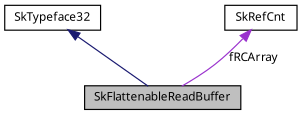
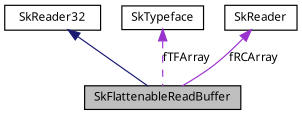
node "SkTypeface32": label "SkTypeface32" -> "SkReader32"
node "SkTypeface": added
node "SkRefCnt": label "SkRefCnt" -> "SkReader"
